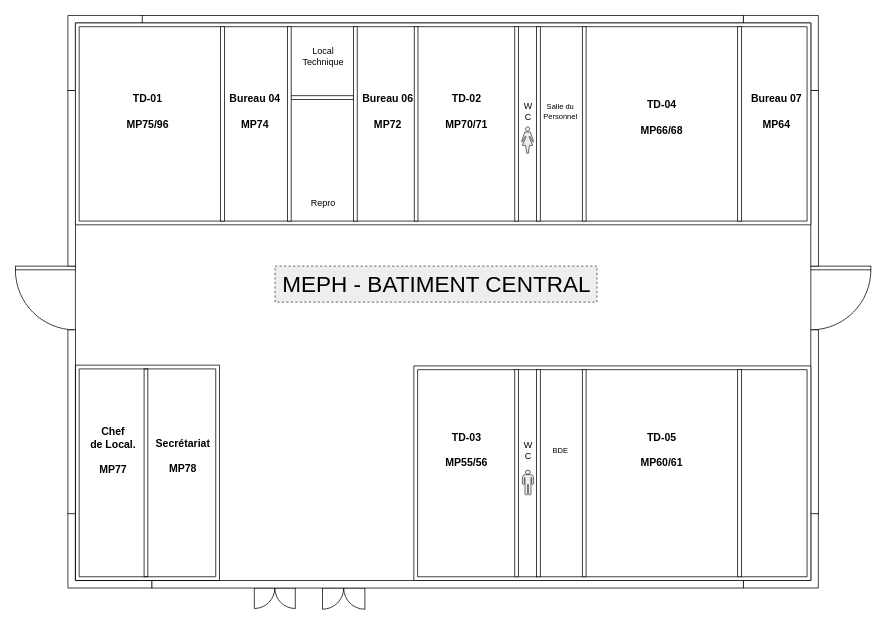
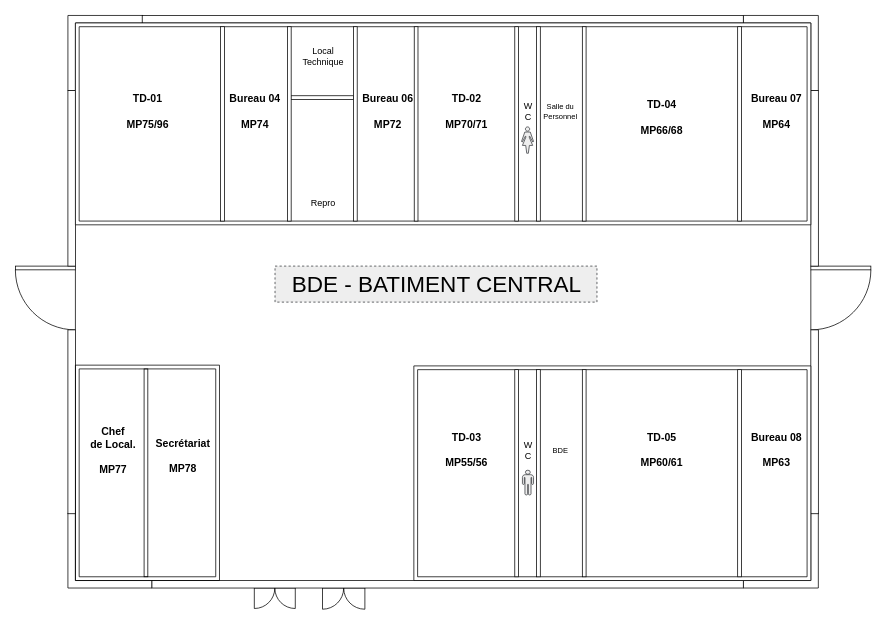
node "MEPH - BATIMENT CENTRAL": label "MEPH - BATIMENT CENTRAL" -> "BDE - BATIMENT CENTRAL"
node "Bureau 08 MP63": added
